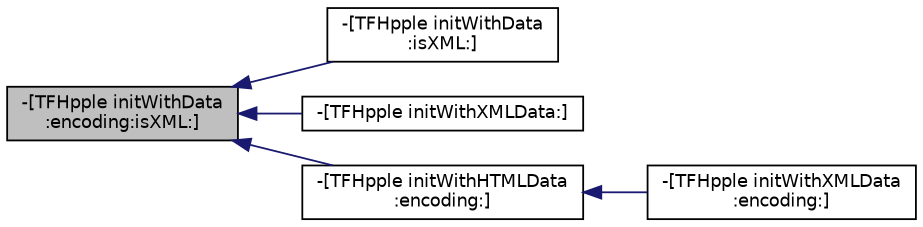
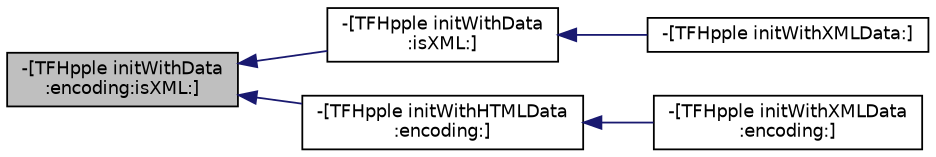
edge "-[TFHpple initWithXMLData:]" -> "-[TFHpple initWithData :encoding:isXML:]": now "-[TFHpple initWithXMLData:]" -> "-[TFHpple initWithData :isXML:]"
